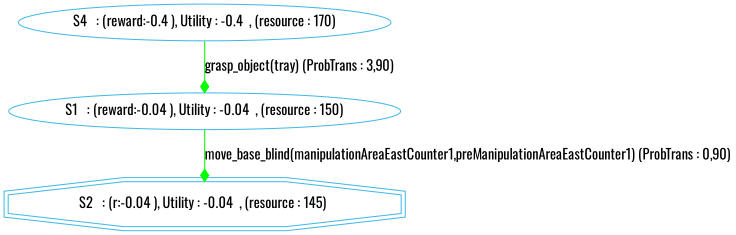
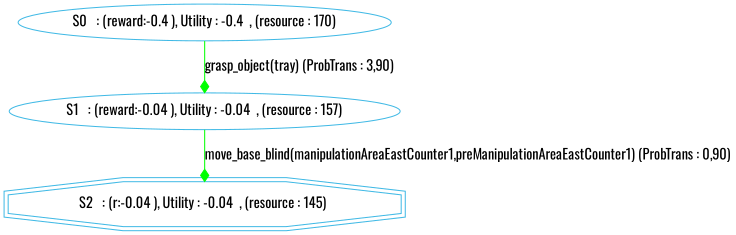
node "S4   : (reward:-0.4 ), Utility : -0.4  , (resource : 170)": label "S4   : (reward:-0.4 ), Utility : -0.4  , (resource : 170)" -> "S0   : (reward:-0.4 ), Utility : -0.4  , (resource : 170)"
node "S1   : (reward:-0.04 ), Utility : -0.04  , (resource : 150)": label "S1   : (reward:-0.04 ), Utility : -0.04  , (resource : 150)" -> "S1   : (reward:-0.04 ), Utility : -0.04  , (resource : 157)"
